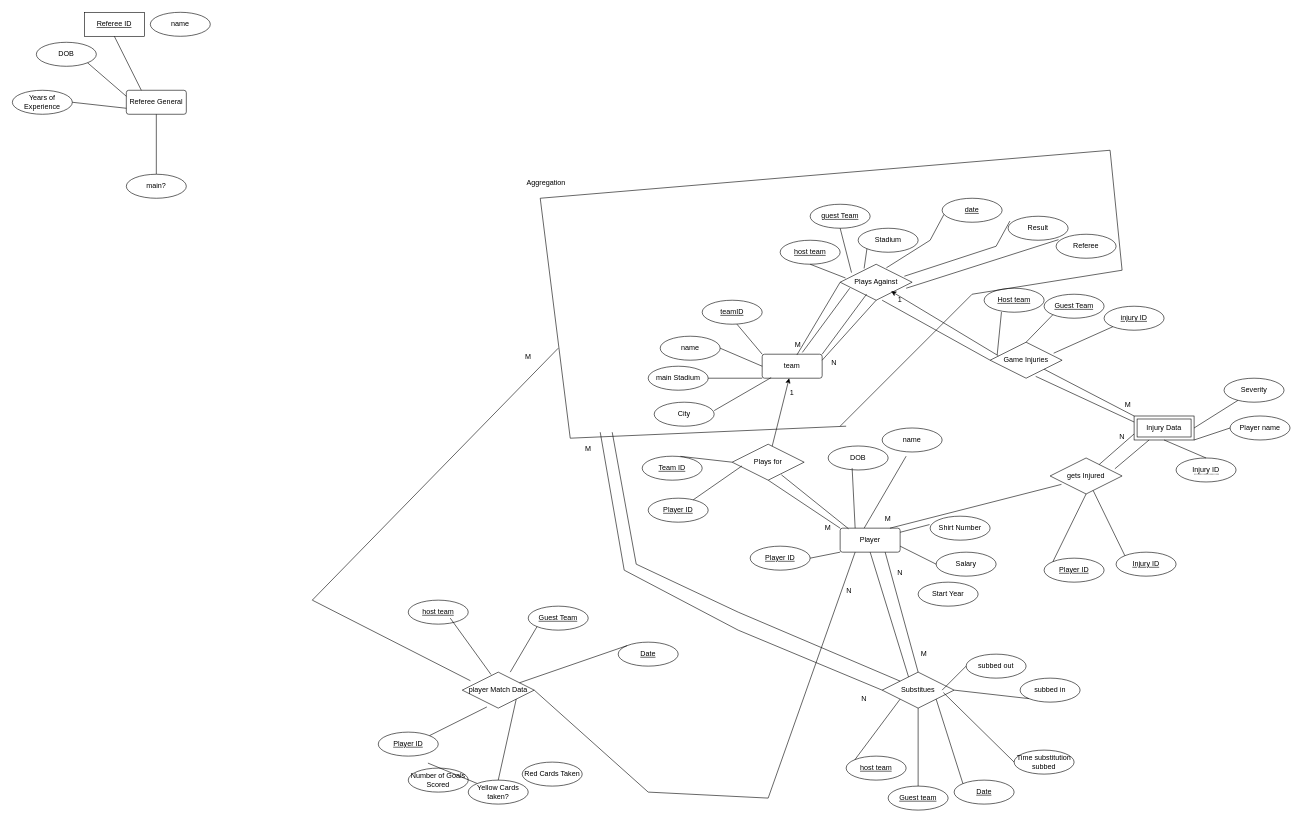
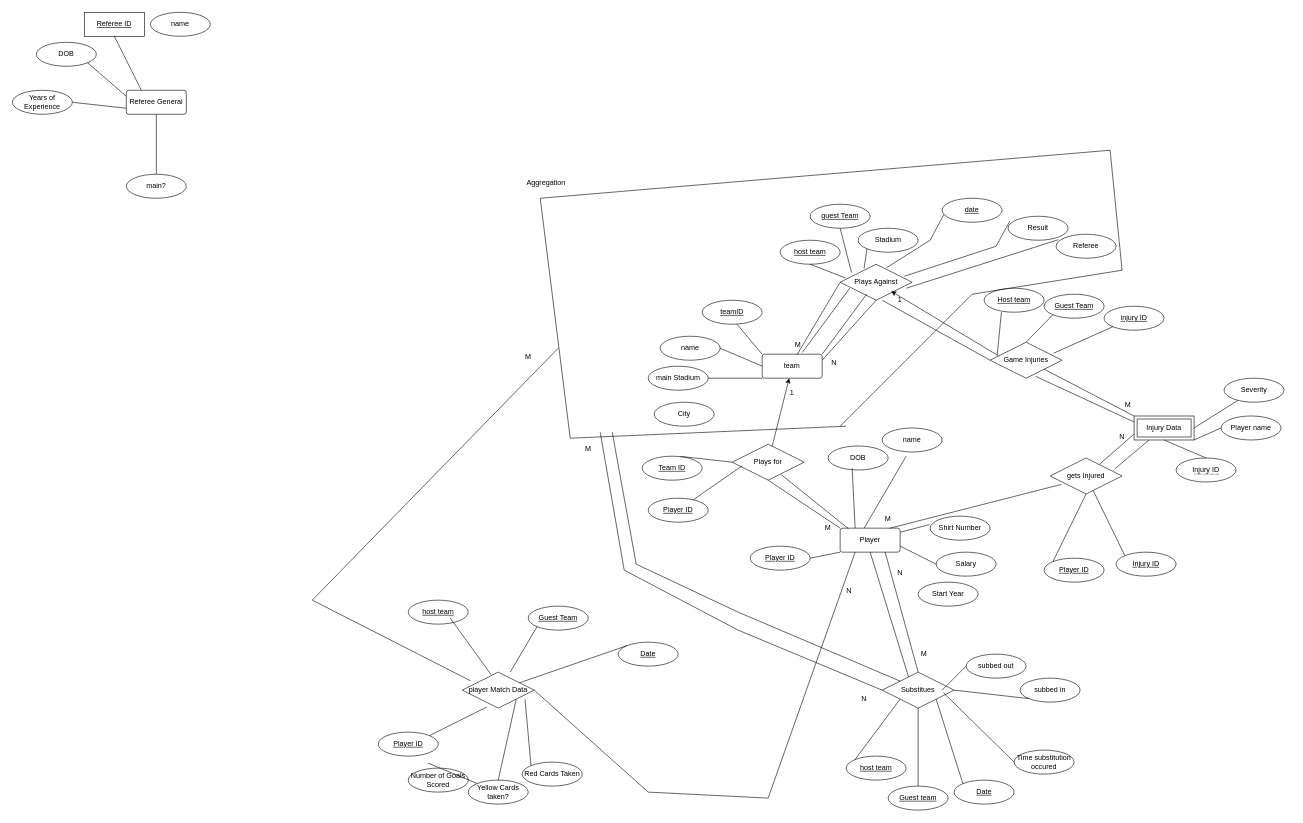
edge "team" -- "City": removed
node "Player name": moved (1260, 428) -> (1251, 428)
edge "player Match Data" -- "Red Cards Taken": added
node "Time substitution subbed": label "Time substitution subbed" -> "Time substitution occured"
